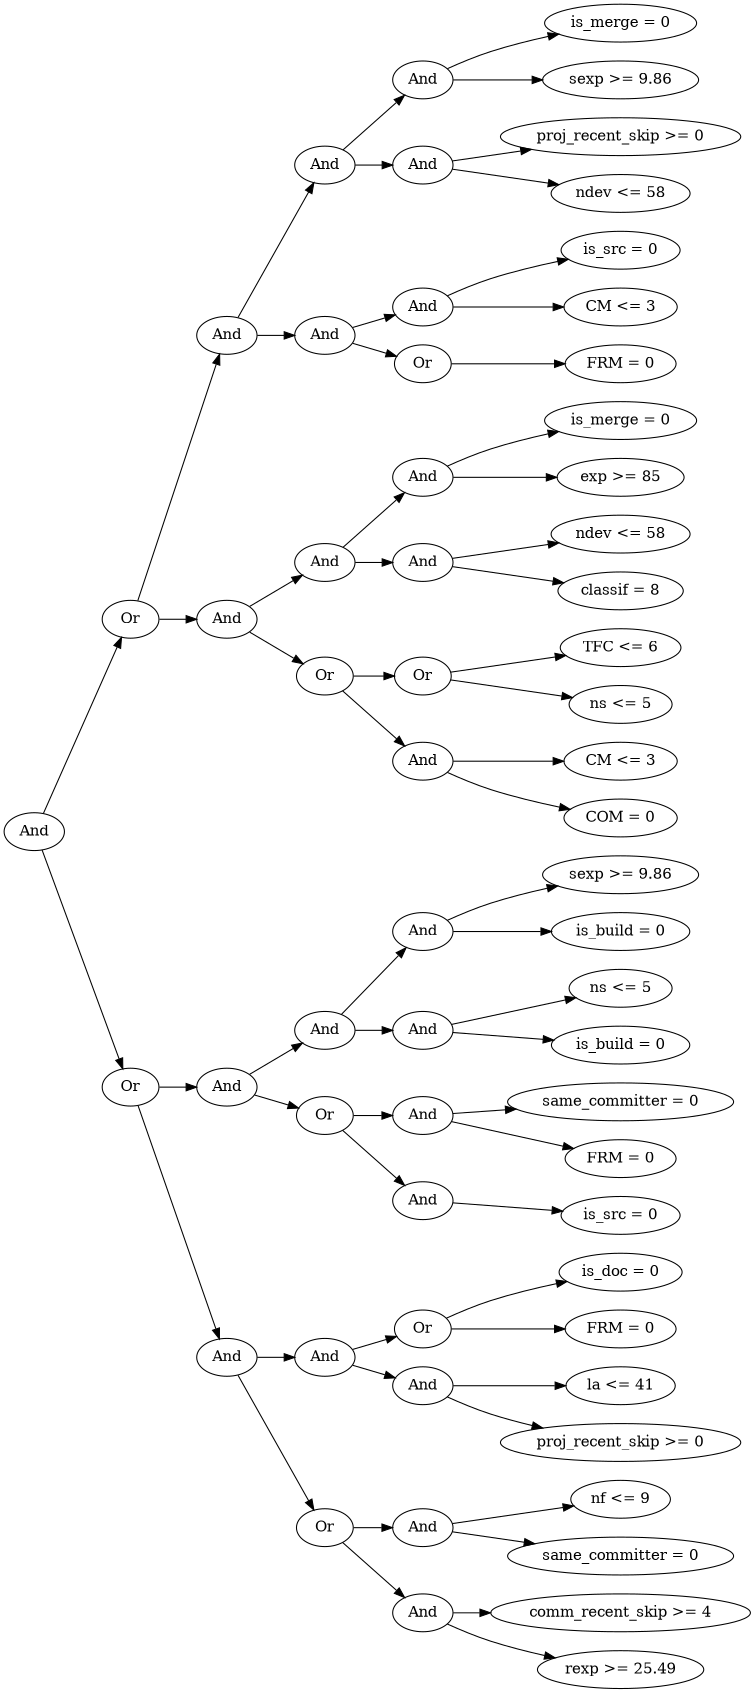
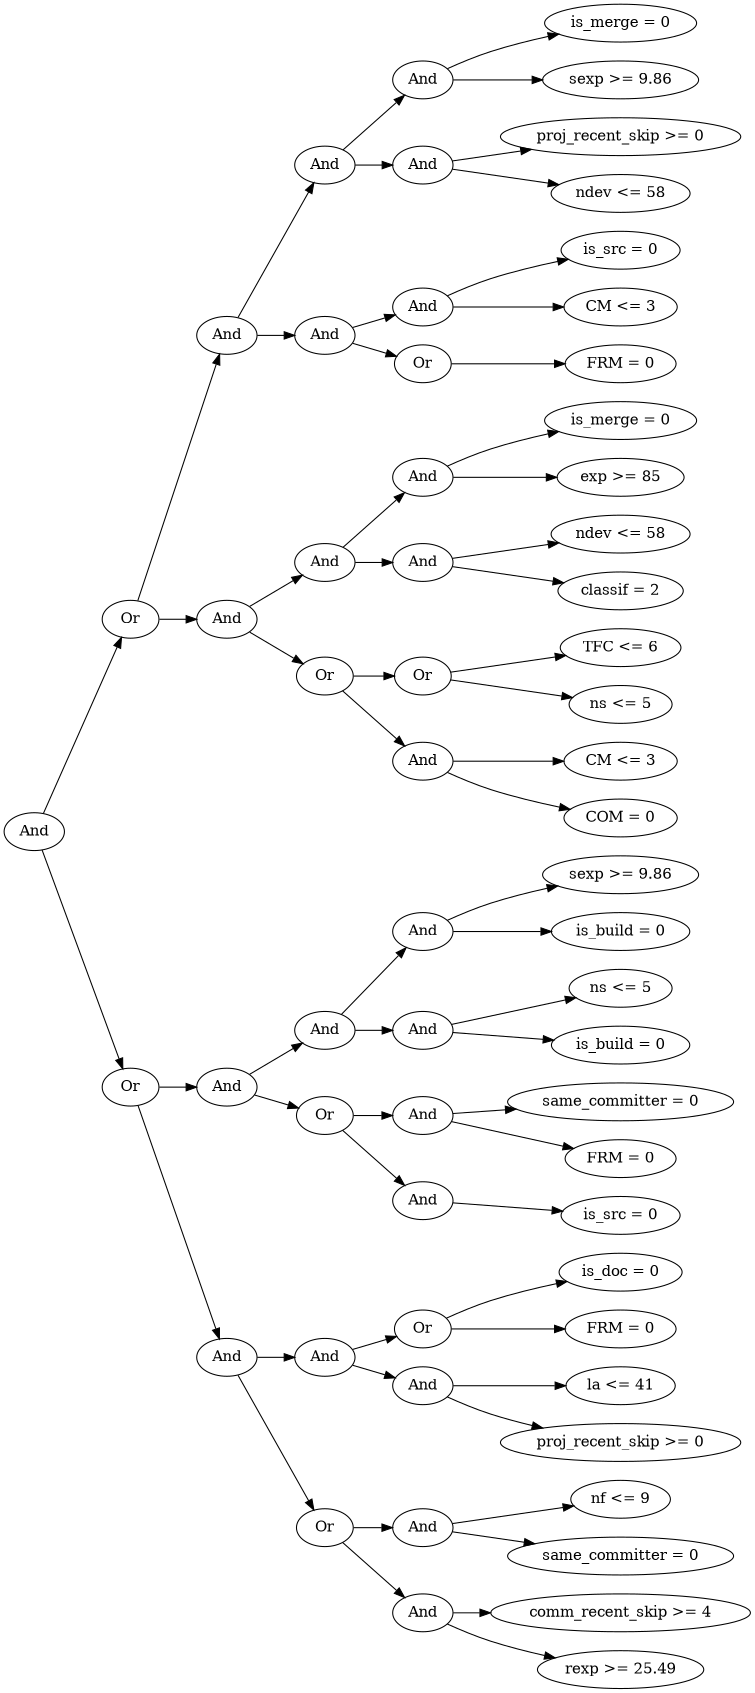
node "classif = 8": label "classif = 8" -> "classif = 2"
